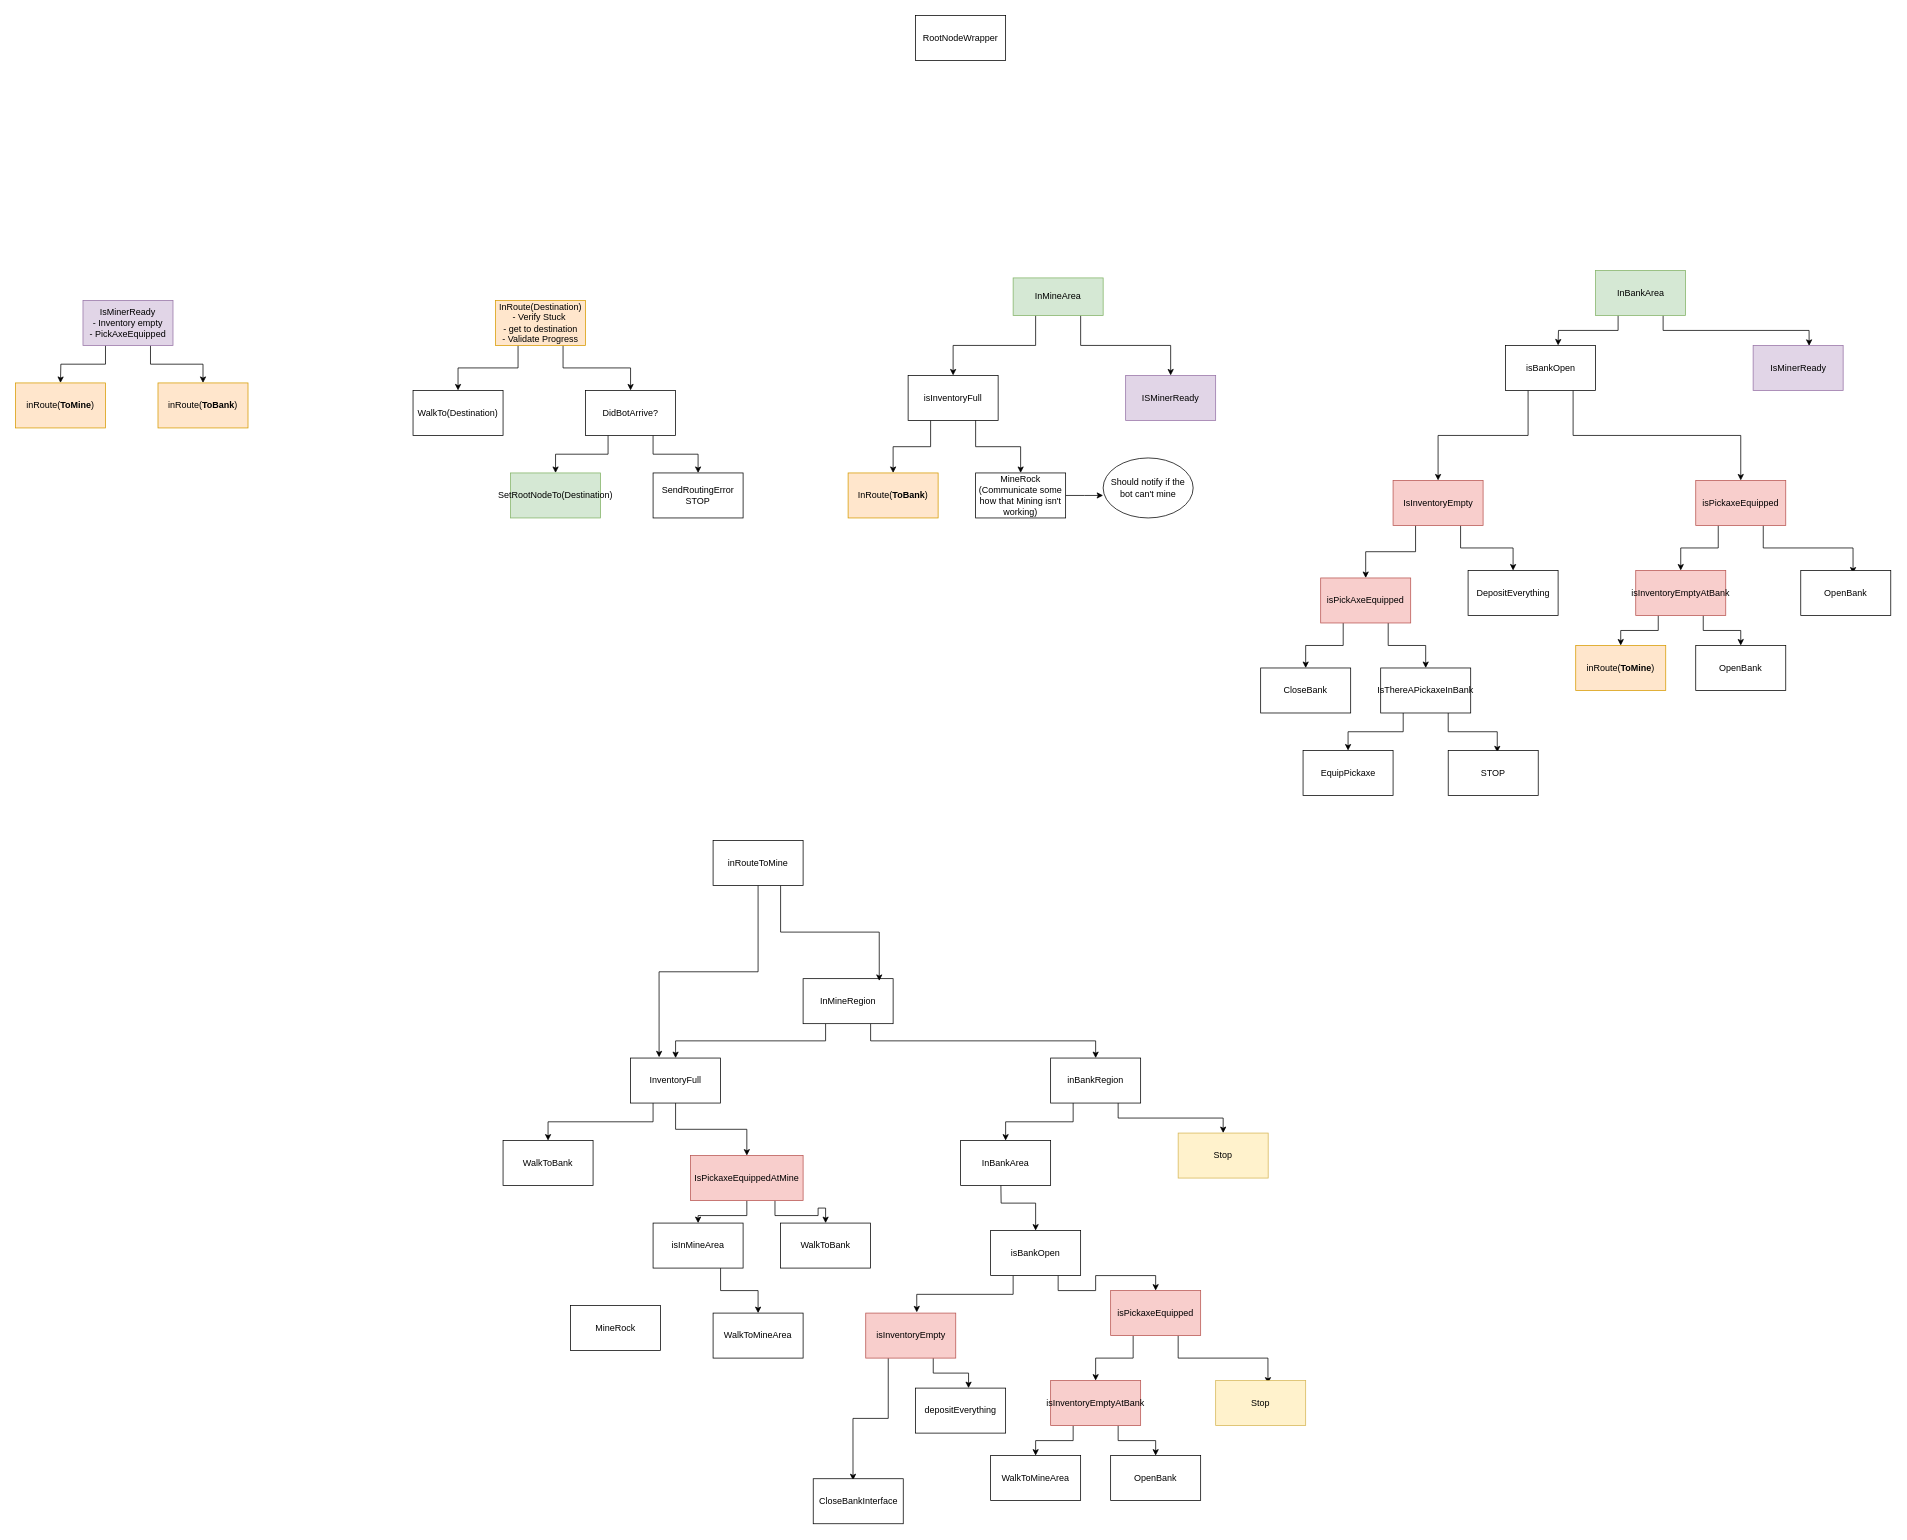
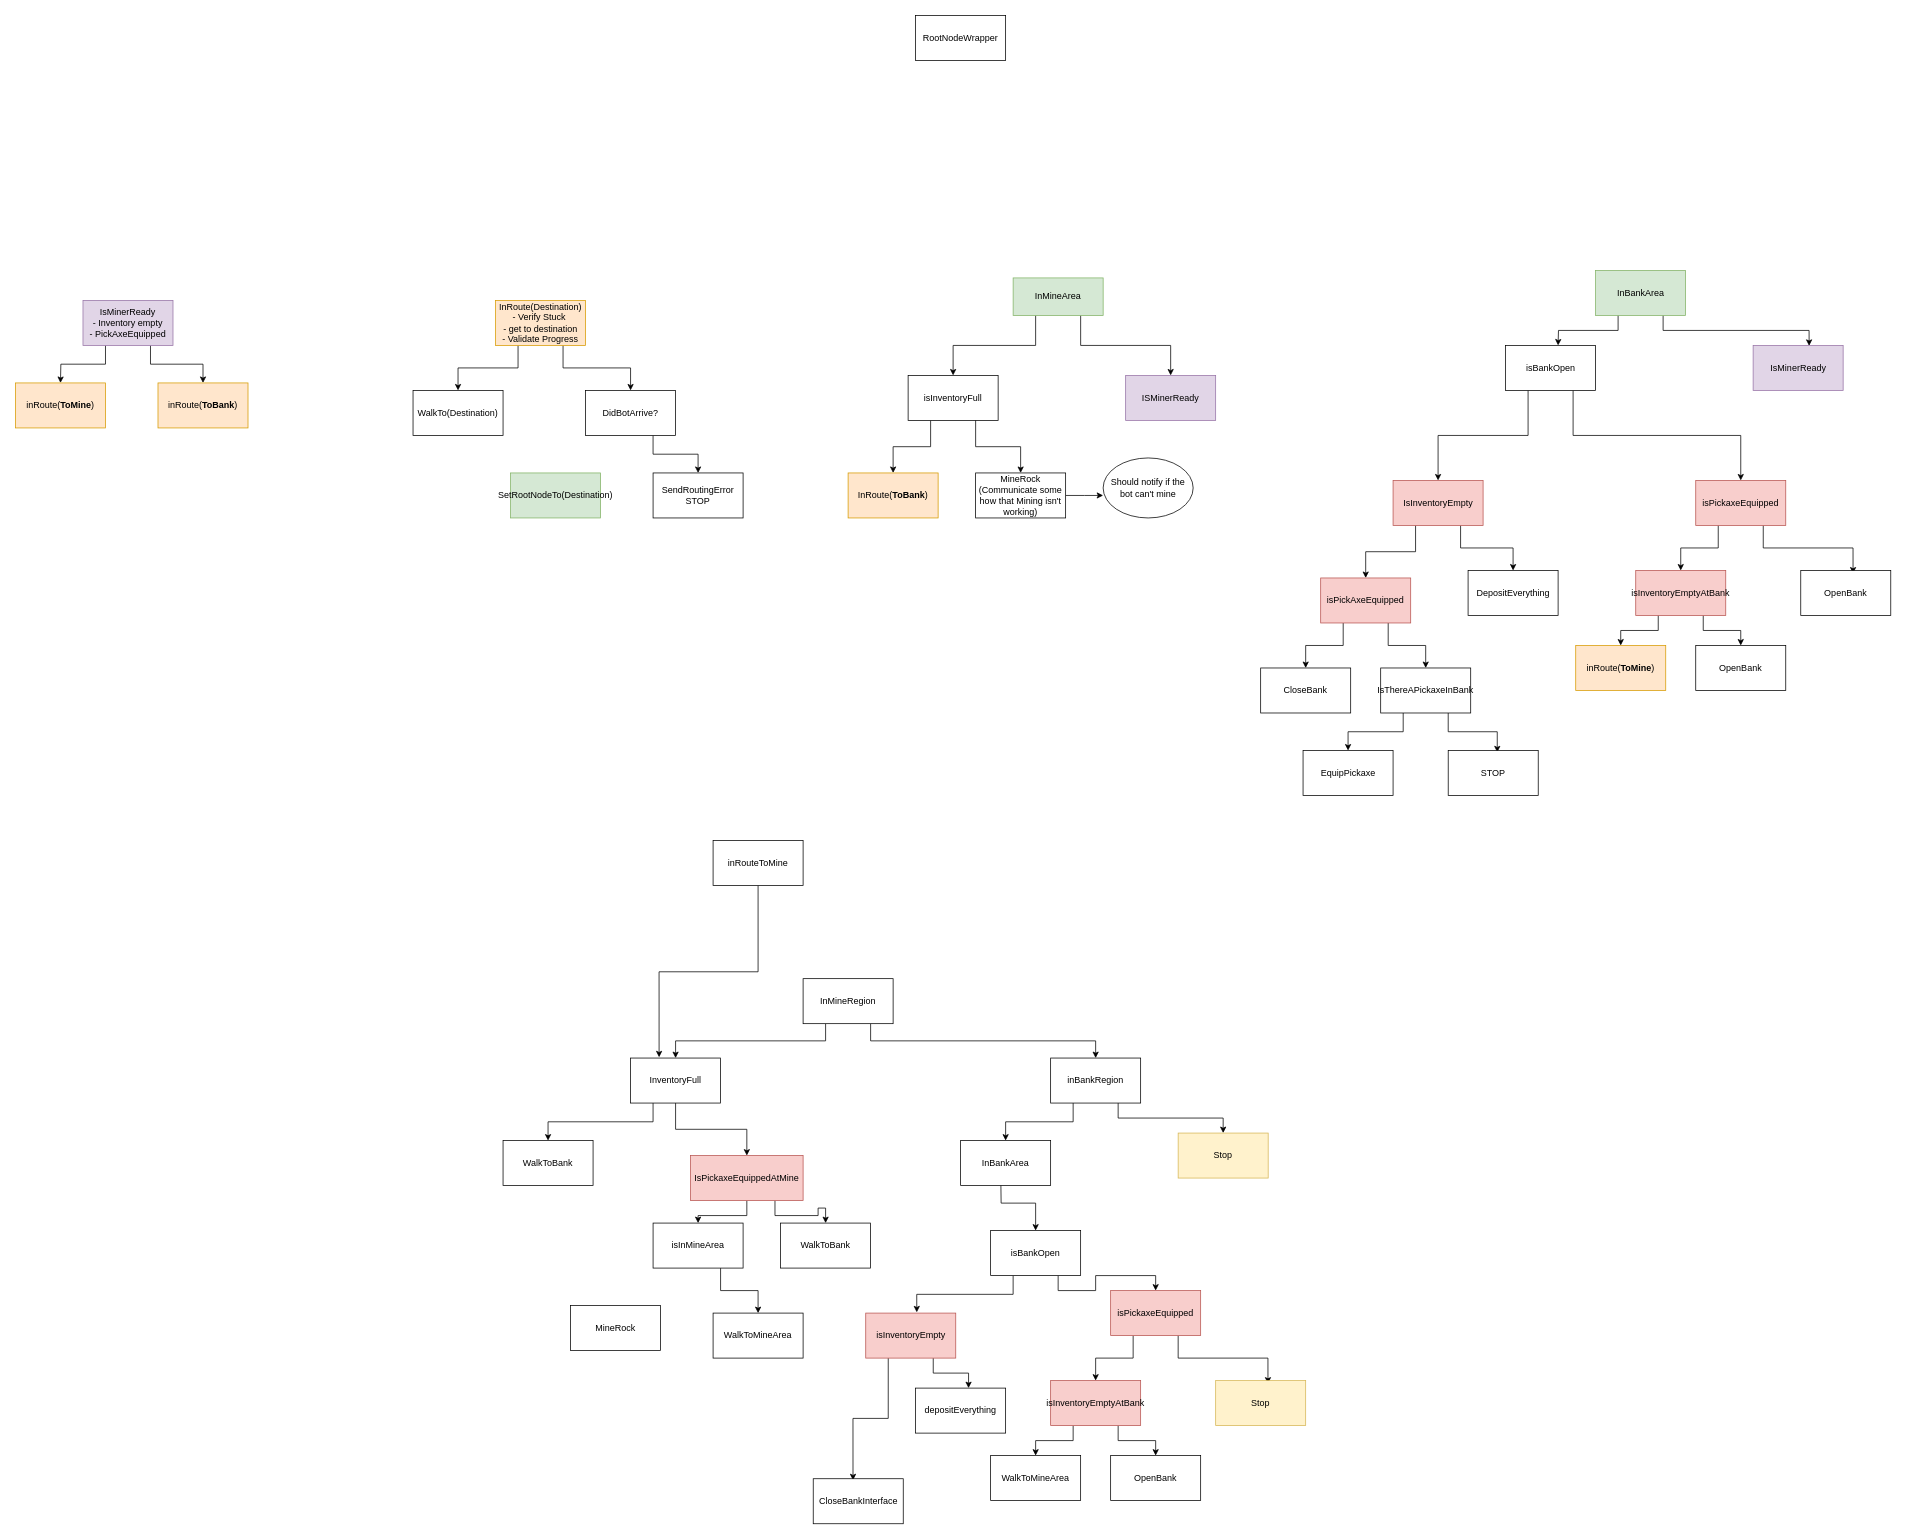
edge "DidBotArrive?" -> "SetRootNodeTo(Destination)": removed
edge "inRouteToMine" -> "InMineRegion": removed
